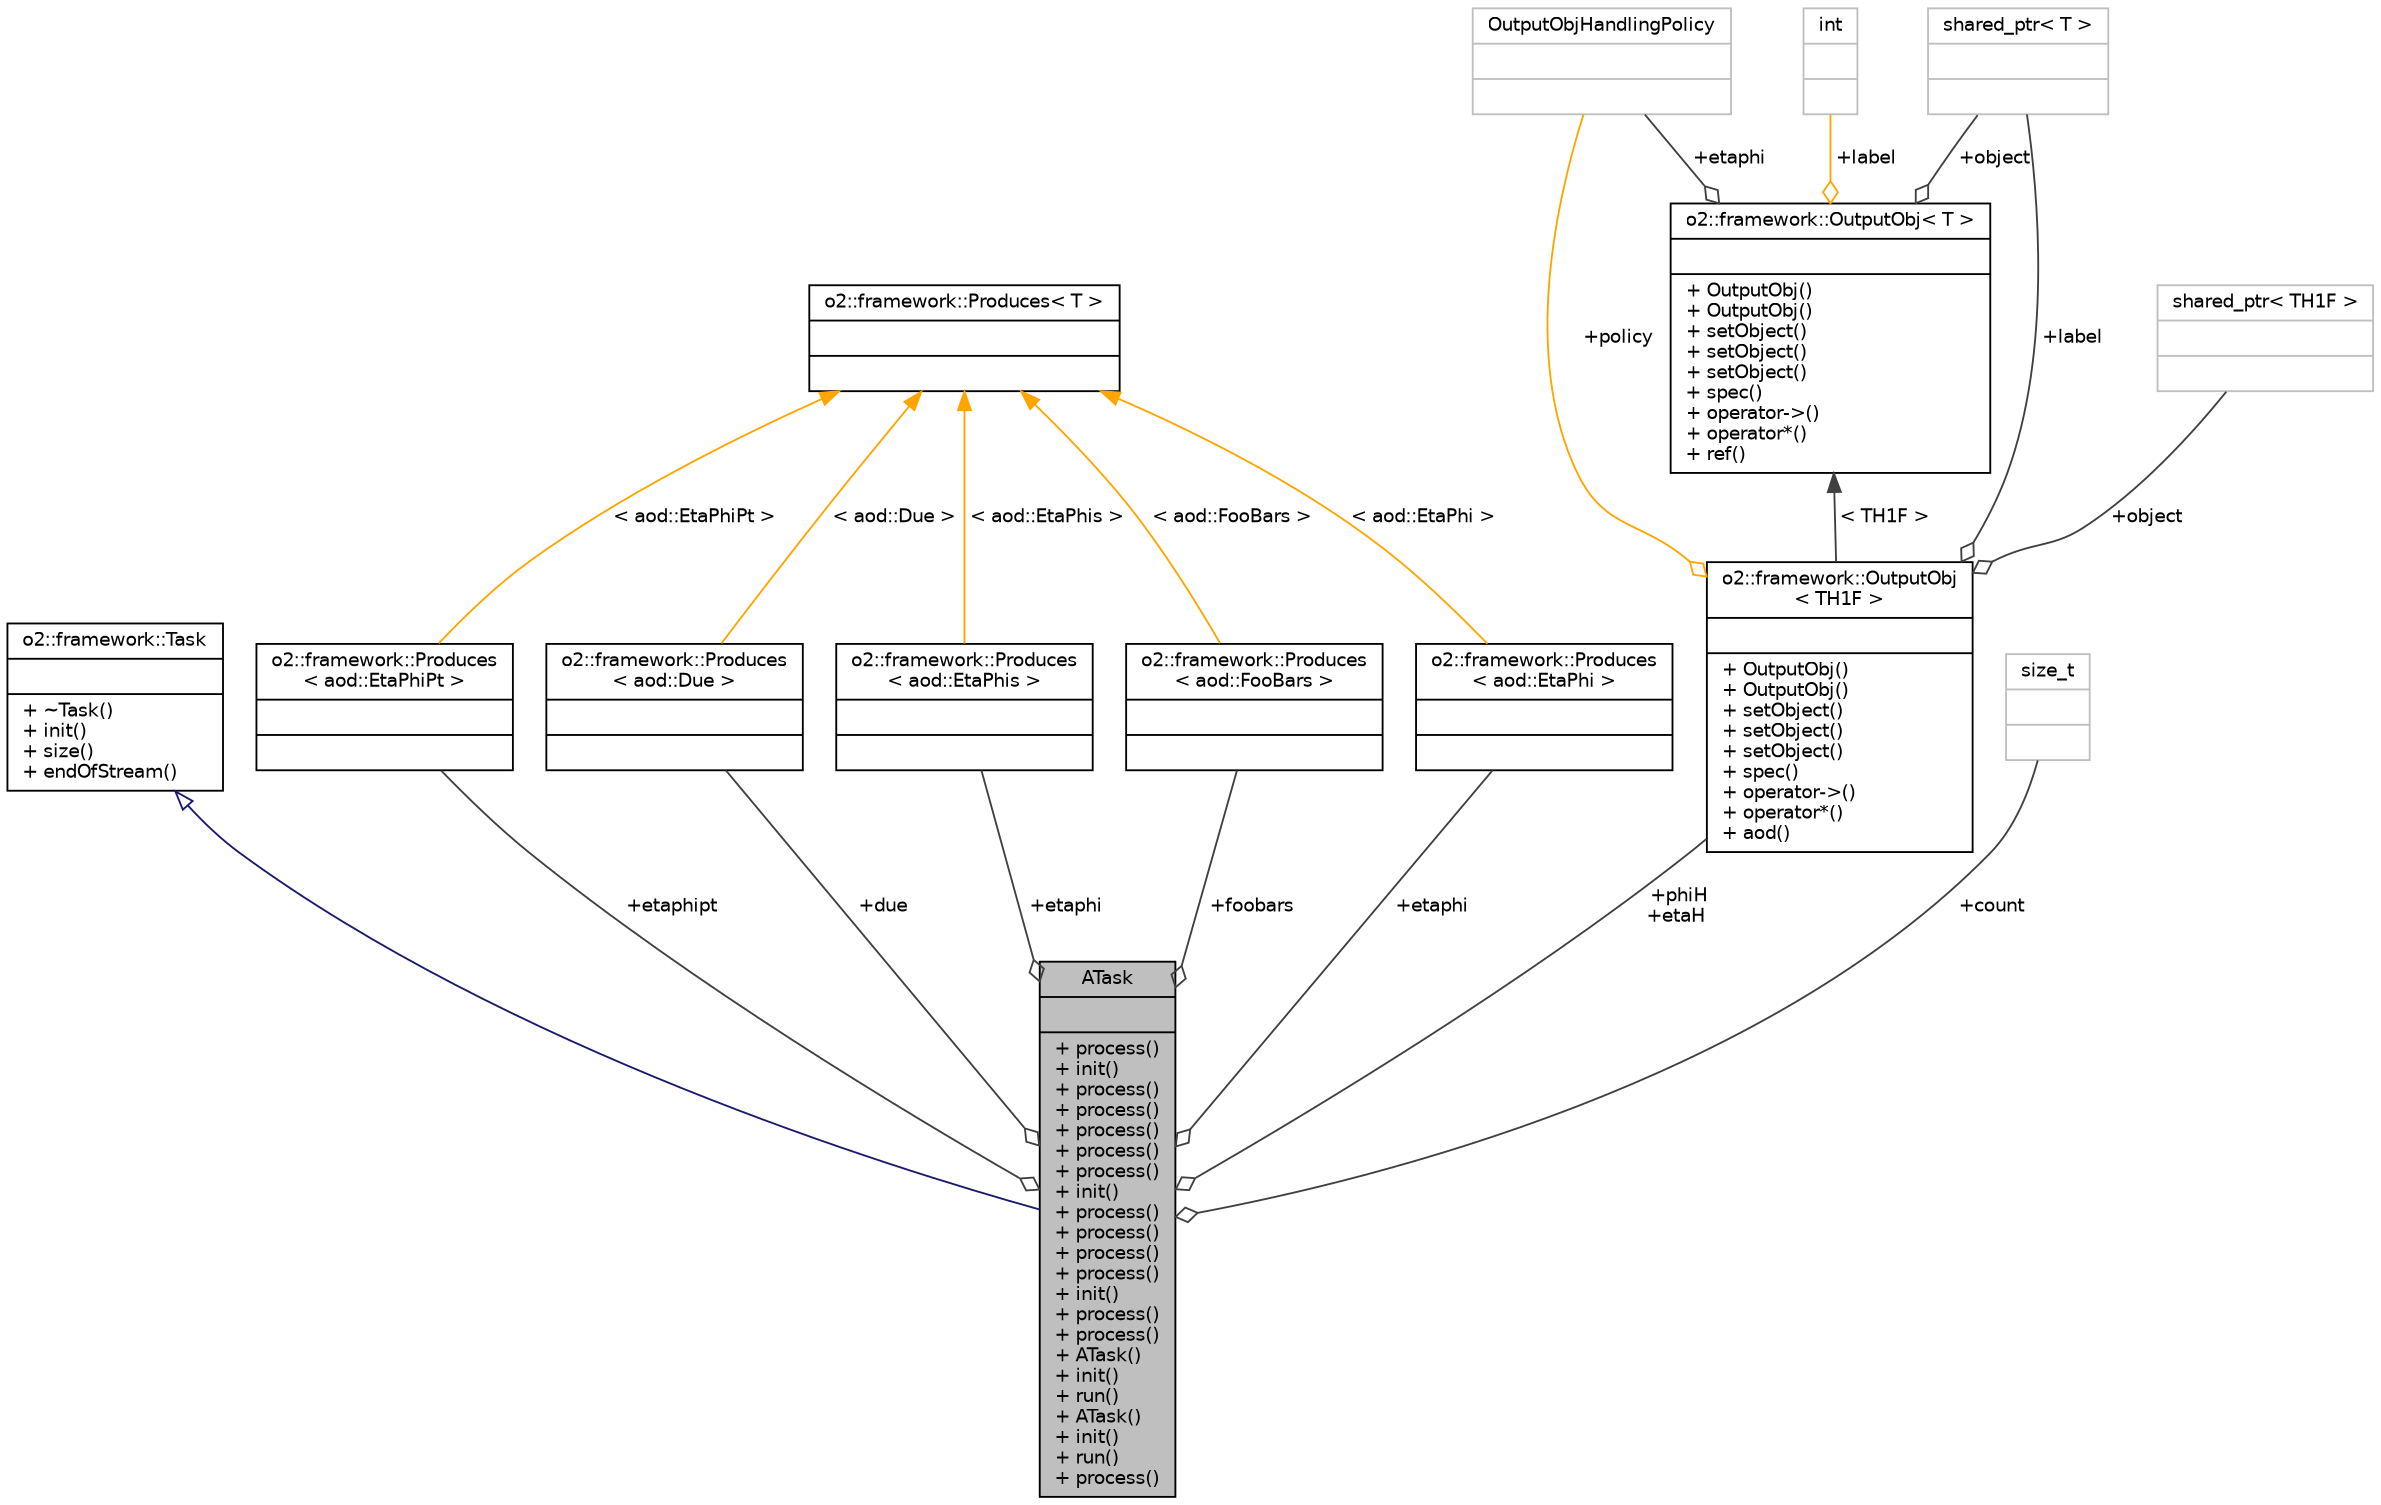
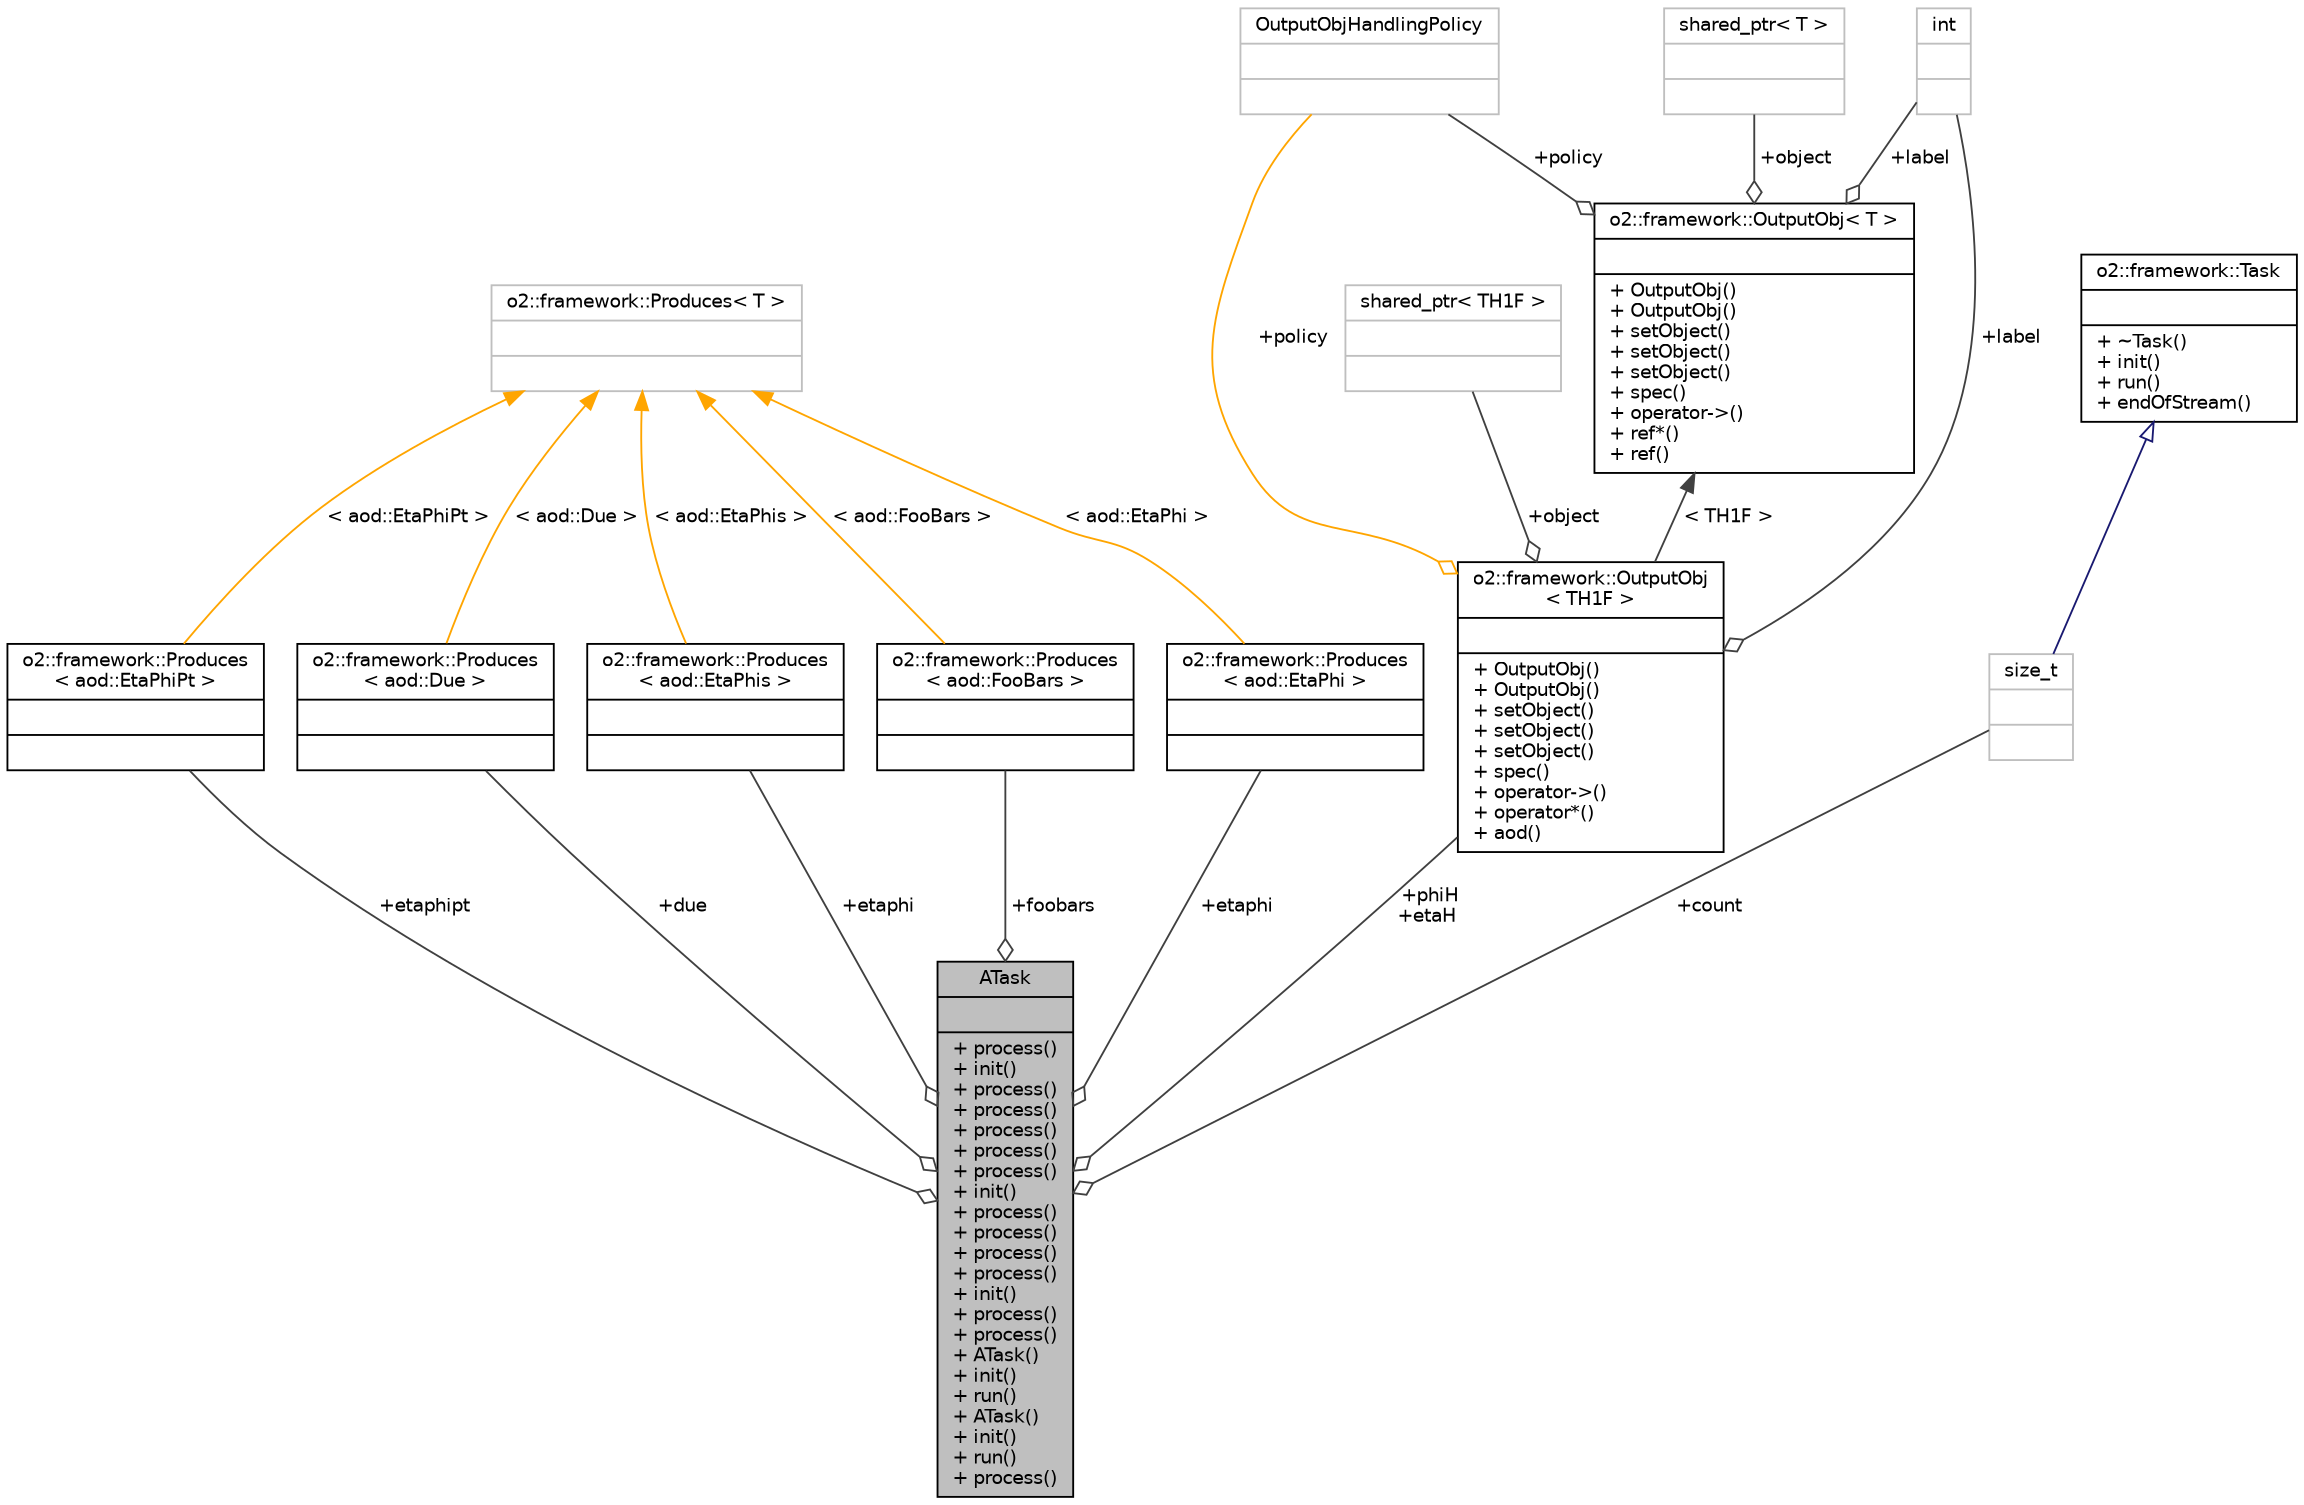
edge "int" -> "o2::framework::OutputObj< T >": color orange -> grey25
edge "OutputObjHandlingPolicy" -> "o2::framework::OutputObj< T >": label " +etaphi" -> " +policy"
edge "shared_ptr< T >" -> "o2::framework::OutputObj": now "int" -> "o2::framework::OutputObj"
node "o2::framework::Produces< T >": color black -> grey75
node "o2::framework::OutputObj< T >": text "+ operator*()" -> "+ ref*()"
node "o2::framework::Task": text "+ size()" -> "+ run()"
edge "ATask" -> "o2::framework::Task": now "size_t" -> "o2::framework::Task"
